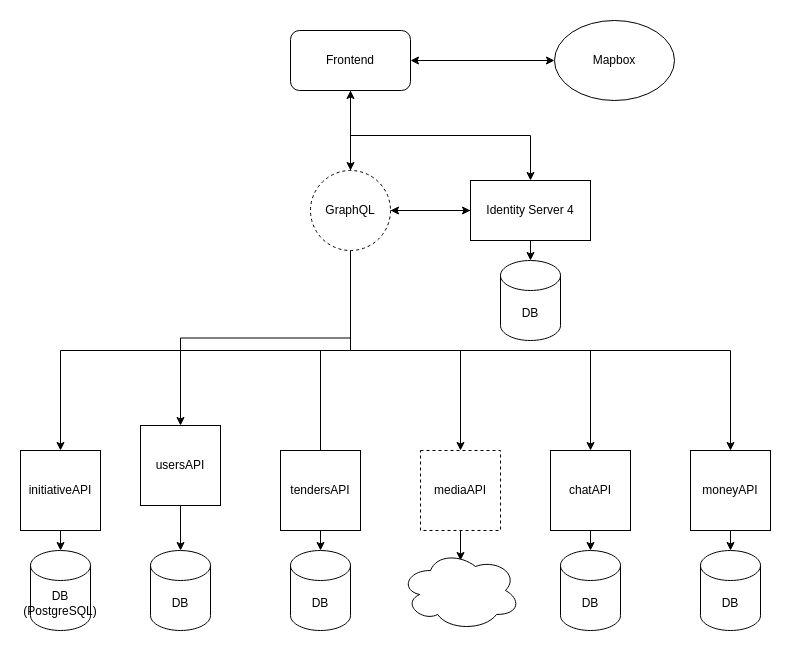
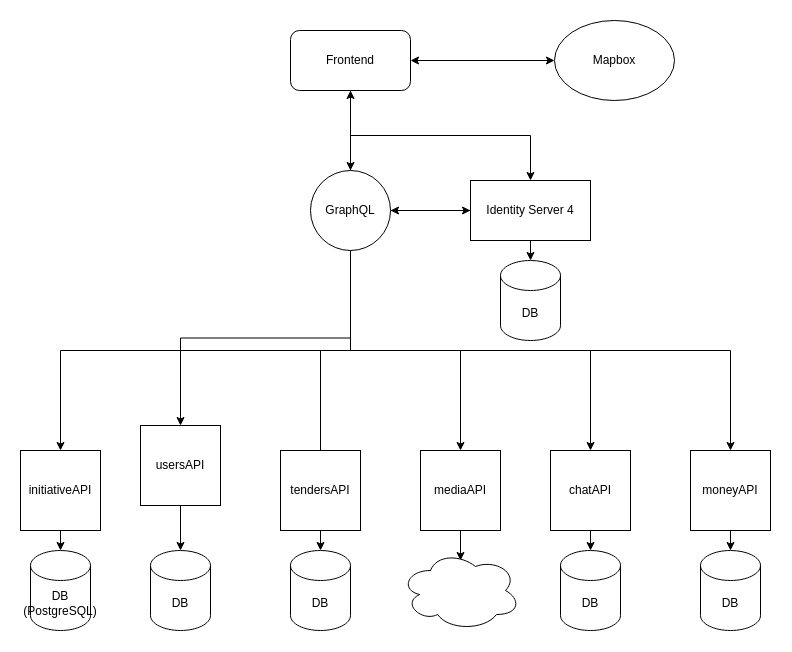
node "GraphQL": style dashed -> solid
node "mediaAPI": style dashed -> solid
